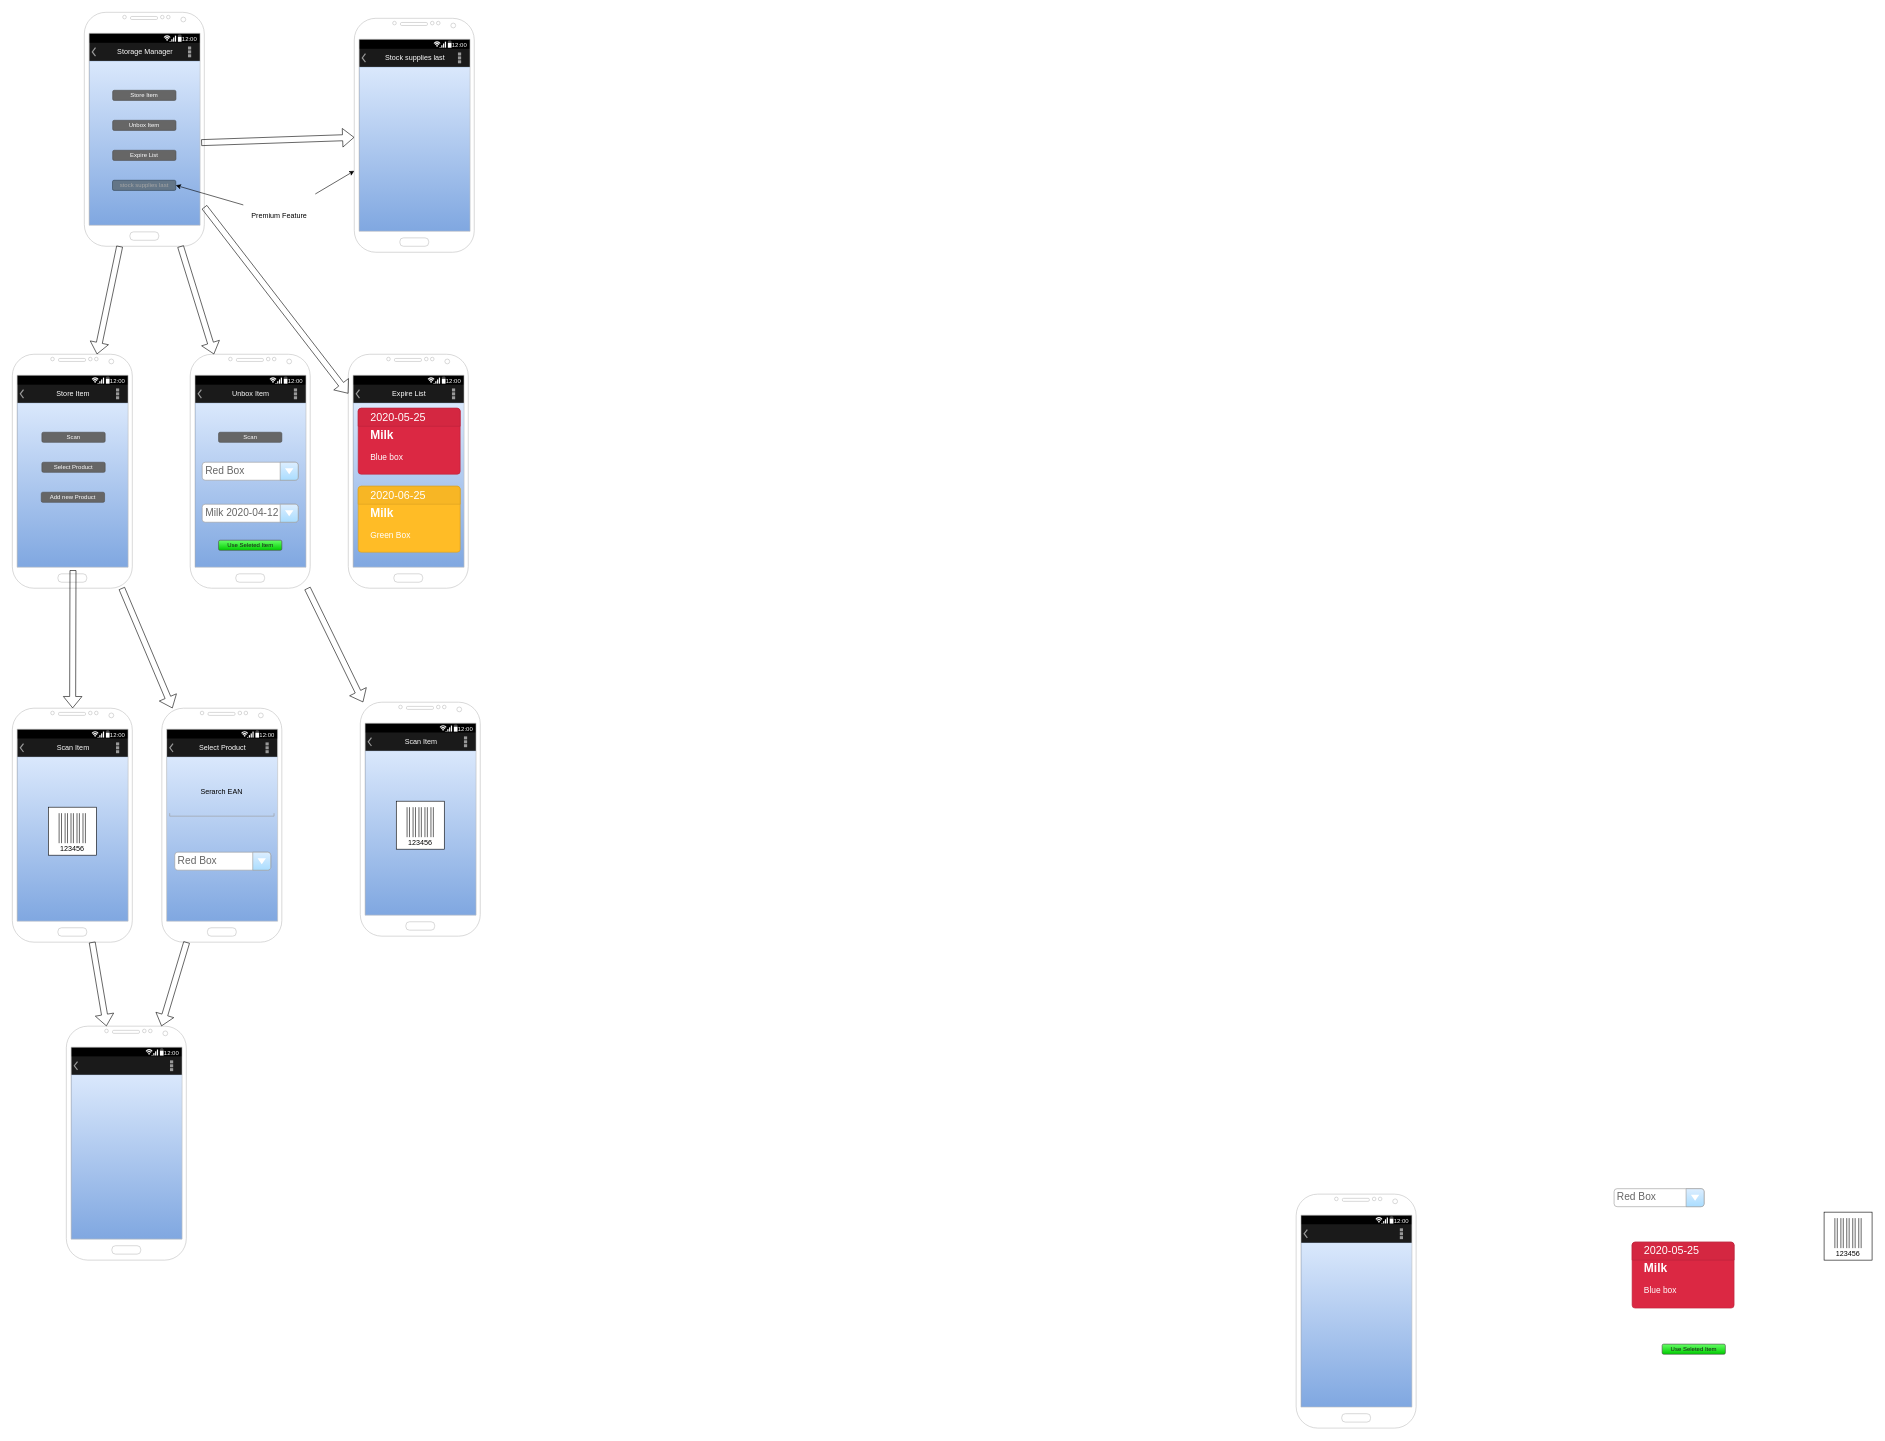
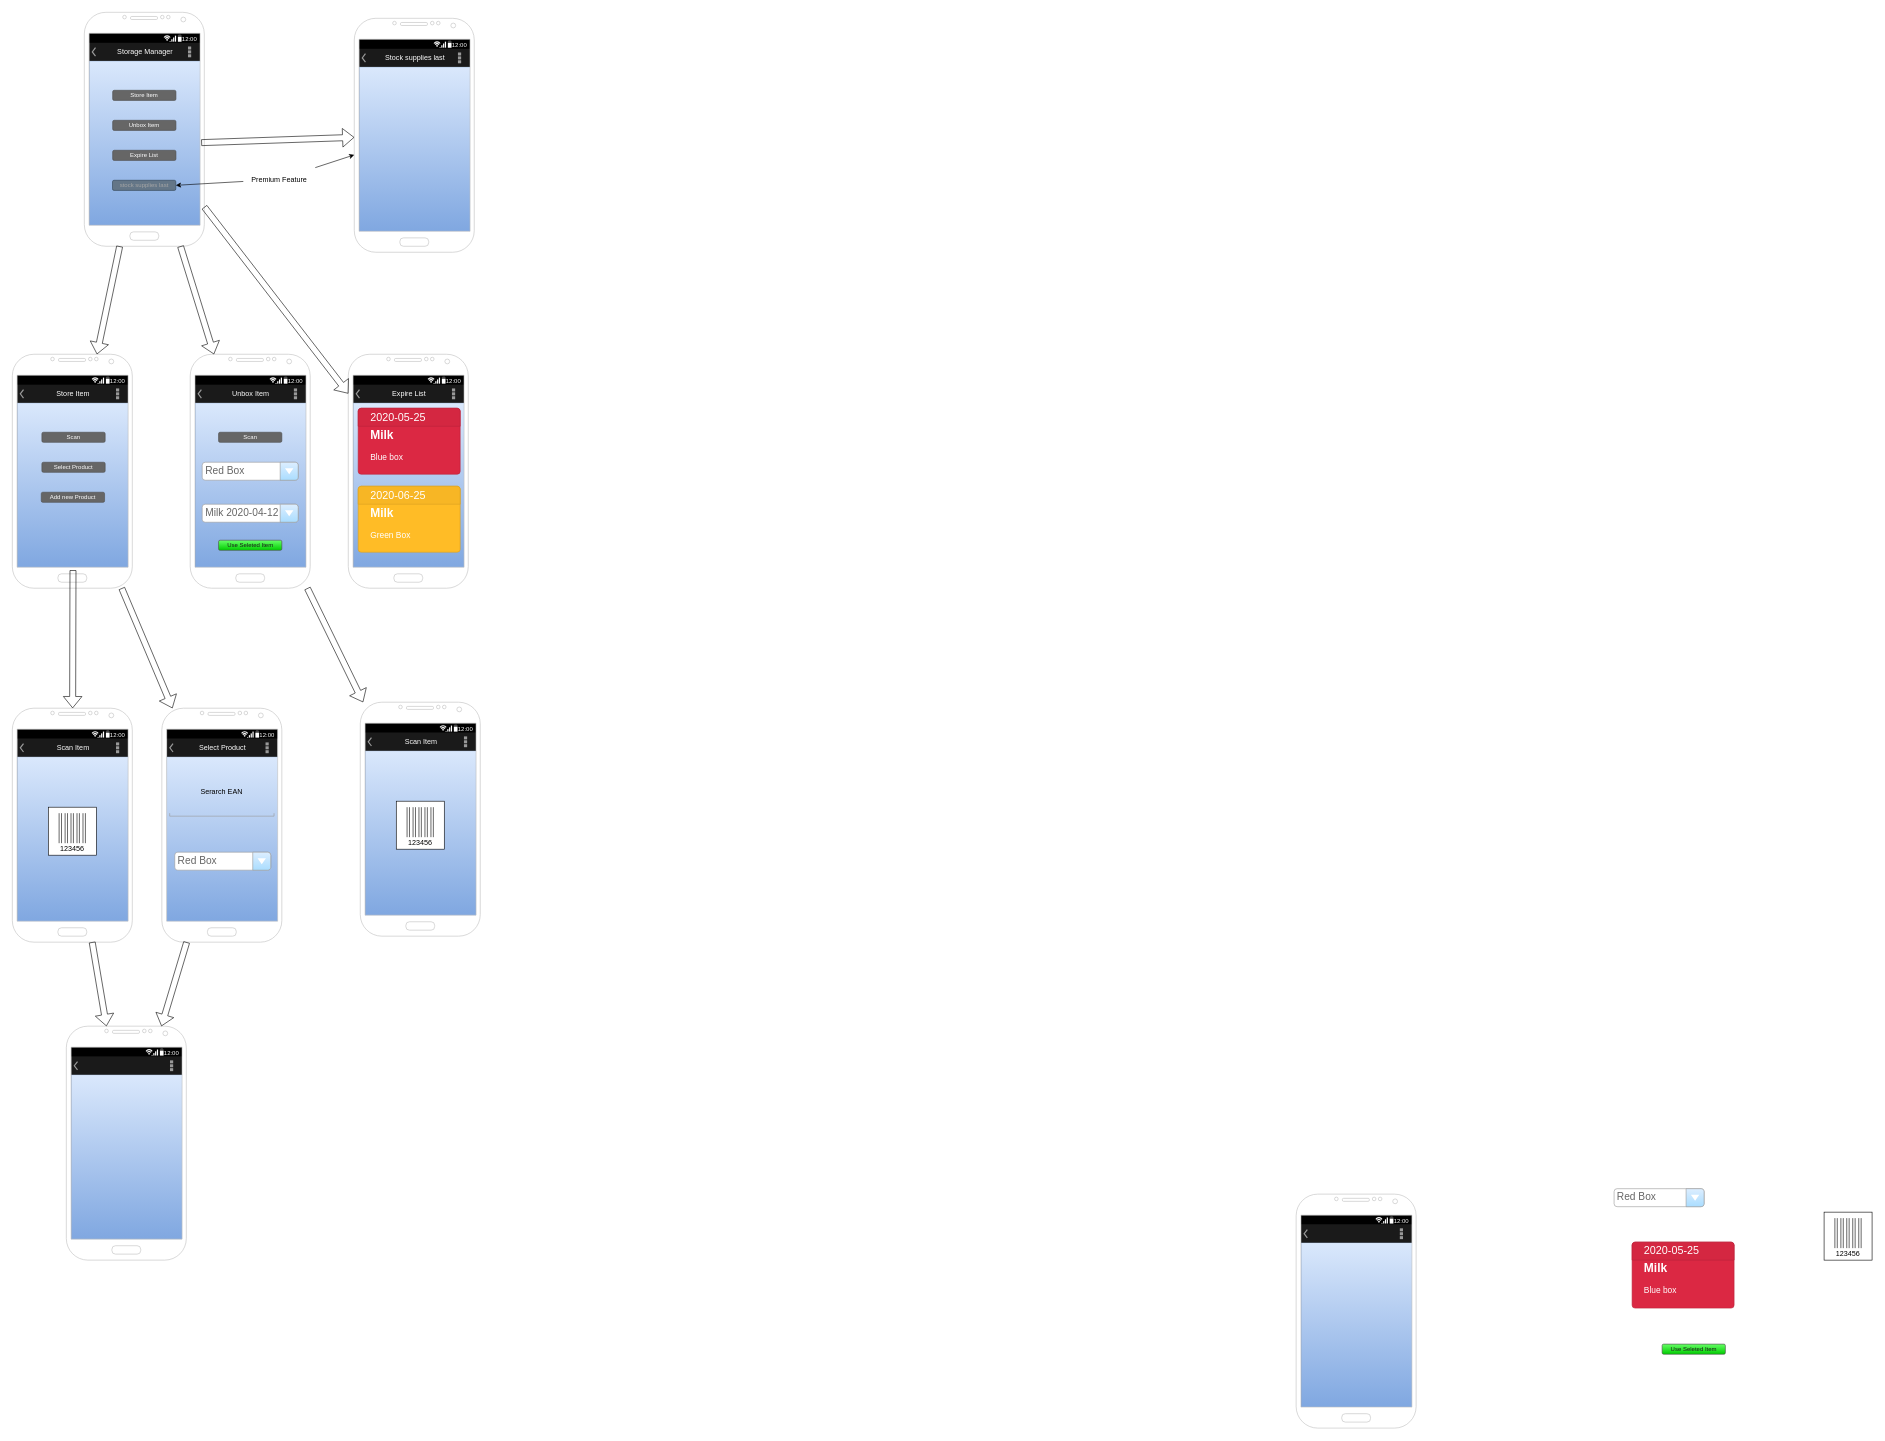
node "Premium Feature": moved (279, 215) -> (279, 179)
